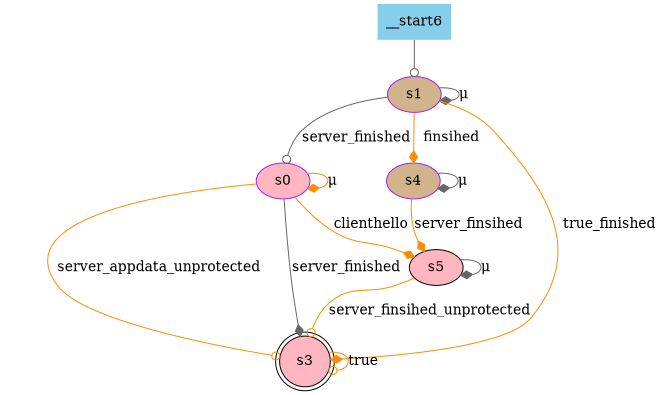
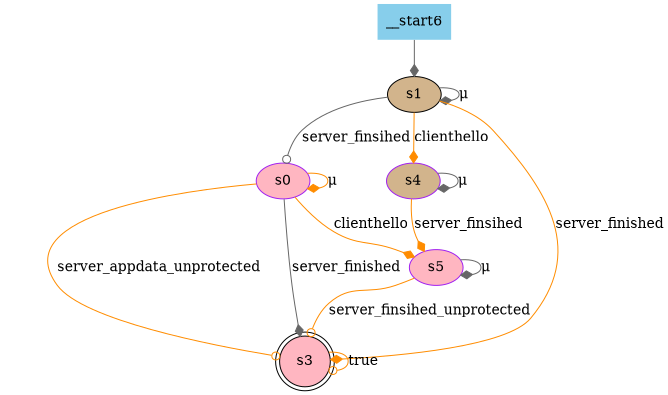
edge "__start6" -> "s1": arrowhead odot -> diamond
node "s1": color purple -> black
edge "s1" -> "s0": label "server_finished" -> "server_finsihed"
edge "s1" -> "s4": label "finsihed" -> "clienthello"
edge "s1" -> "s3": label "true_finished" -> "server_finished"
node "s5": color black -> purple
